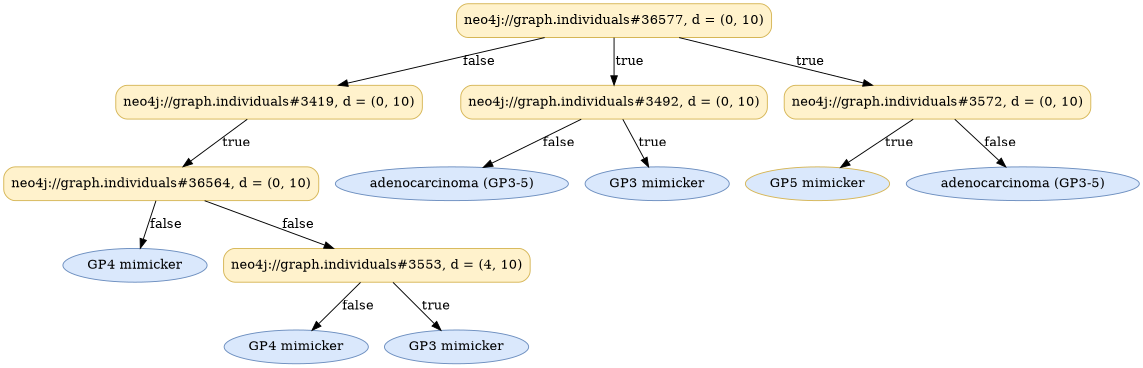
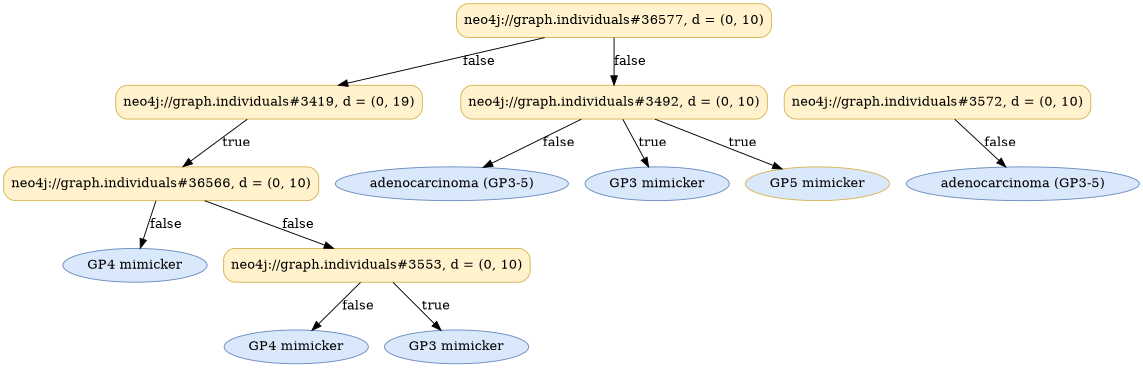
edge "neo4j://graph.individuals#36577, d = (0, 10)" -> "neo4j://graph.individuals#3572, d = (0, 10)": removed, label "true"
edge "neo4j://graph.individuals#36577, d = (0, 10)" -> "neo4j://graph.individuals#3492, d = (0, 10)": label "true" -> "false"
node "neo4j://graph.individuals#3419, d = (0, 10)": label "neo4j://graph.individuals#3419, d = (0, 10)" -> "neo4j://graph.individuals#3419, d = (0, 19)"
edge "neo4j://graph.individuals#3572, d = (0, 10)" -> "GP5 mimicker": now "neo4j://graph.individuals#3492, d = (0, 10)" -> "GP5 mimicker"
node "neo4j://graph.individuals#36564, d = (0, 10)": label "neo4j://graph.individuals#36564, d = (0, 10)" -> "neo4j://graph.individuals#36566, d = (0, 10)"
node "neo4j://graph.individuals#3553, d = (4, 10)": label "neo4j://graph.individuals#3553, d = (4, 10)" -> "neo4j://graph.individuals#3553, d = (0, 10)"
